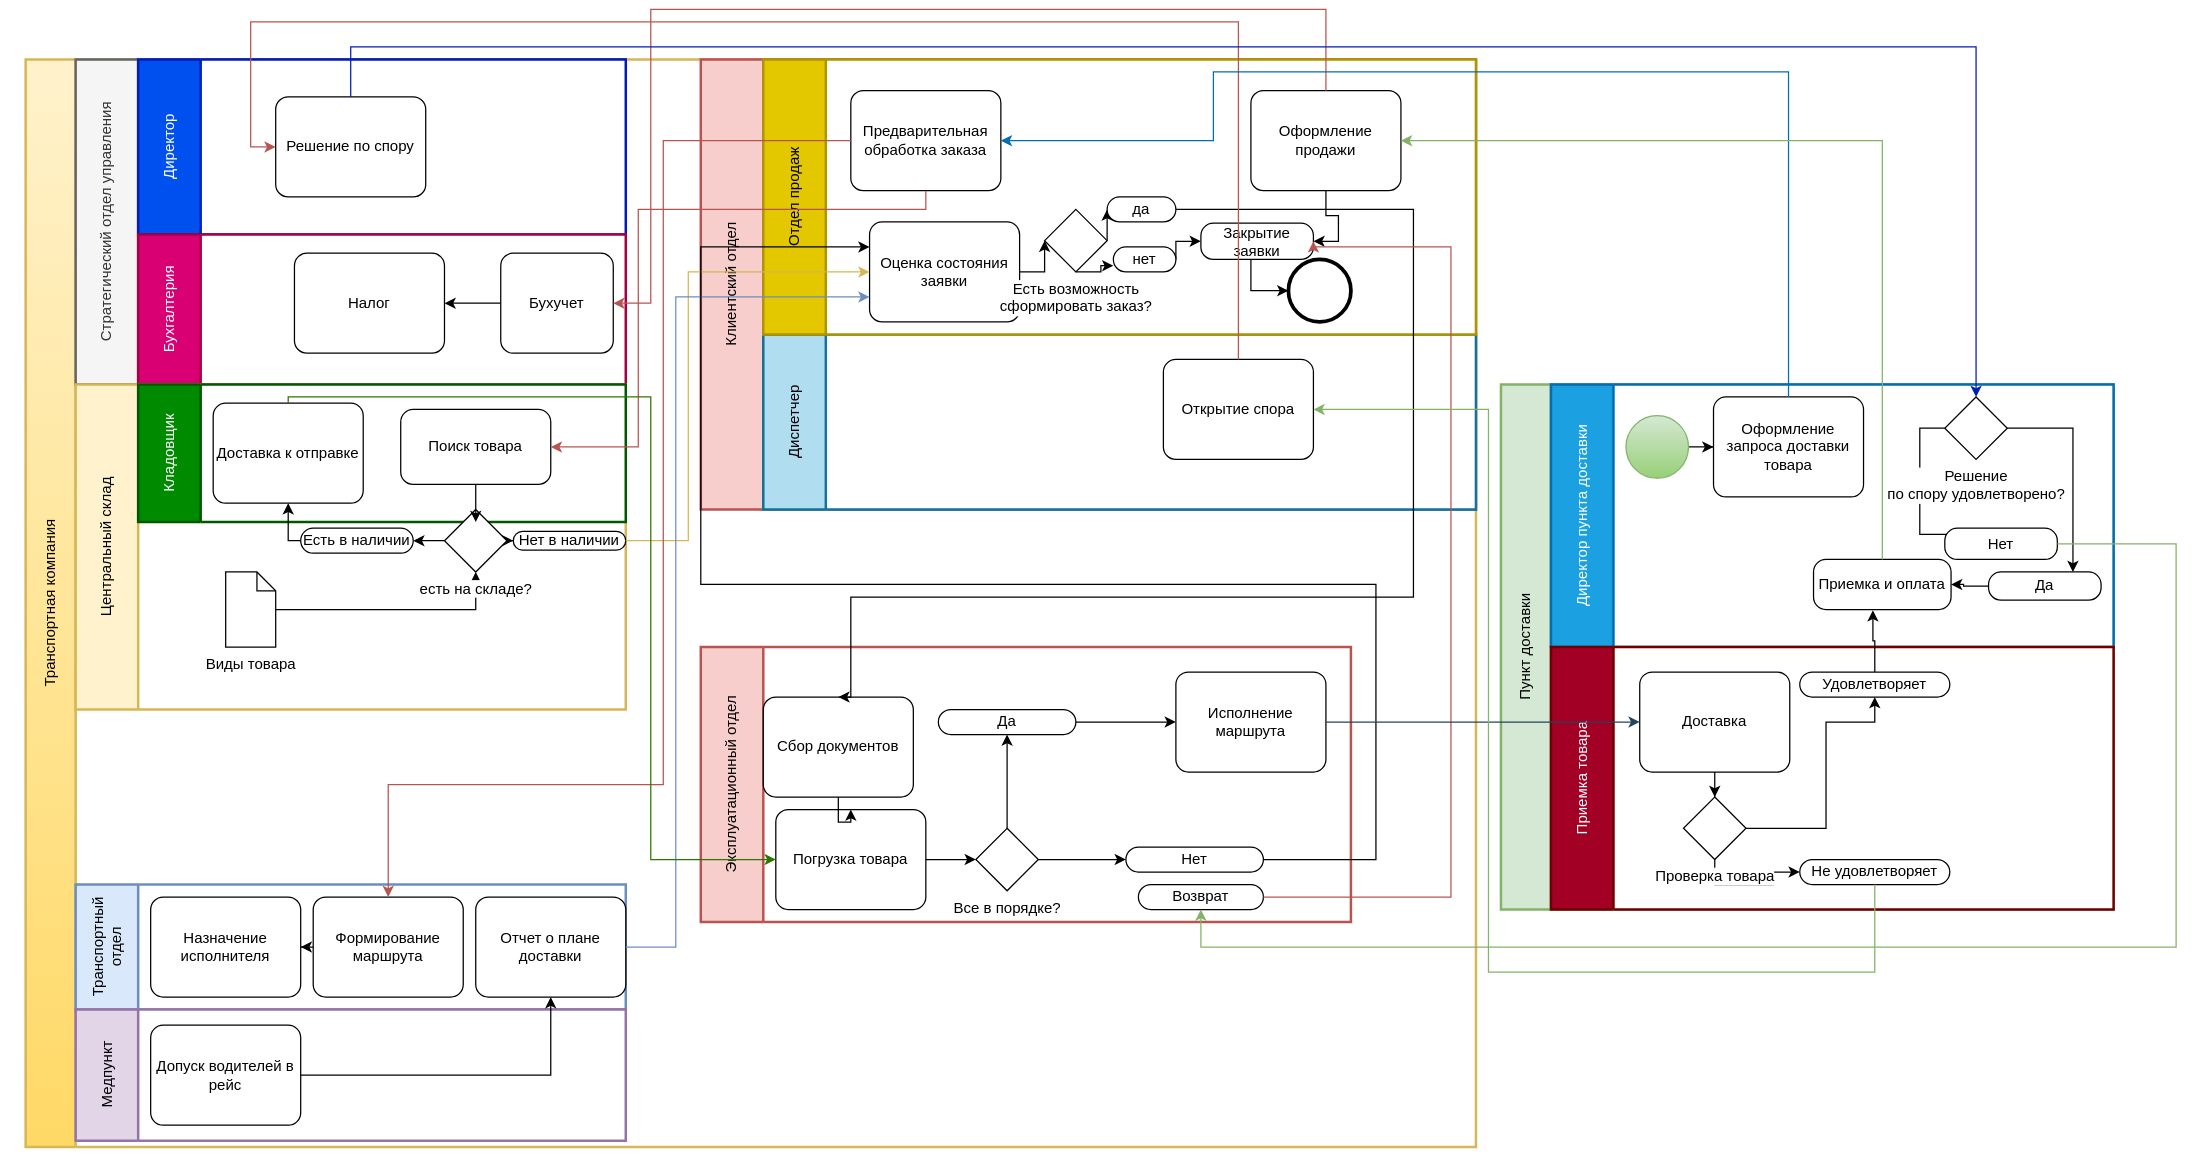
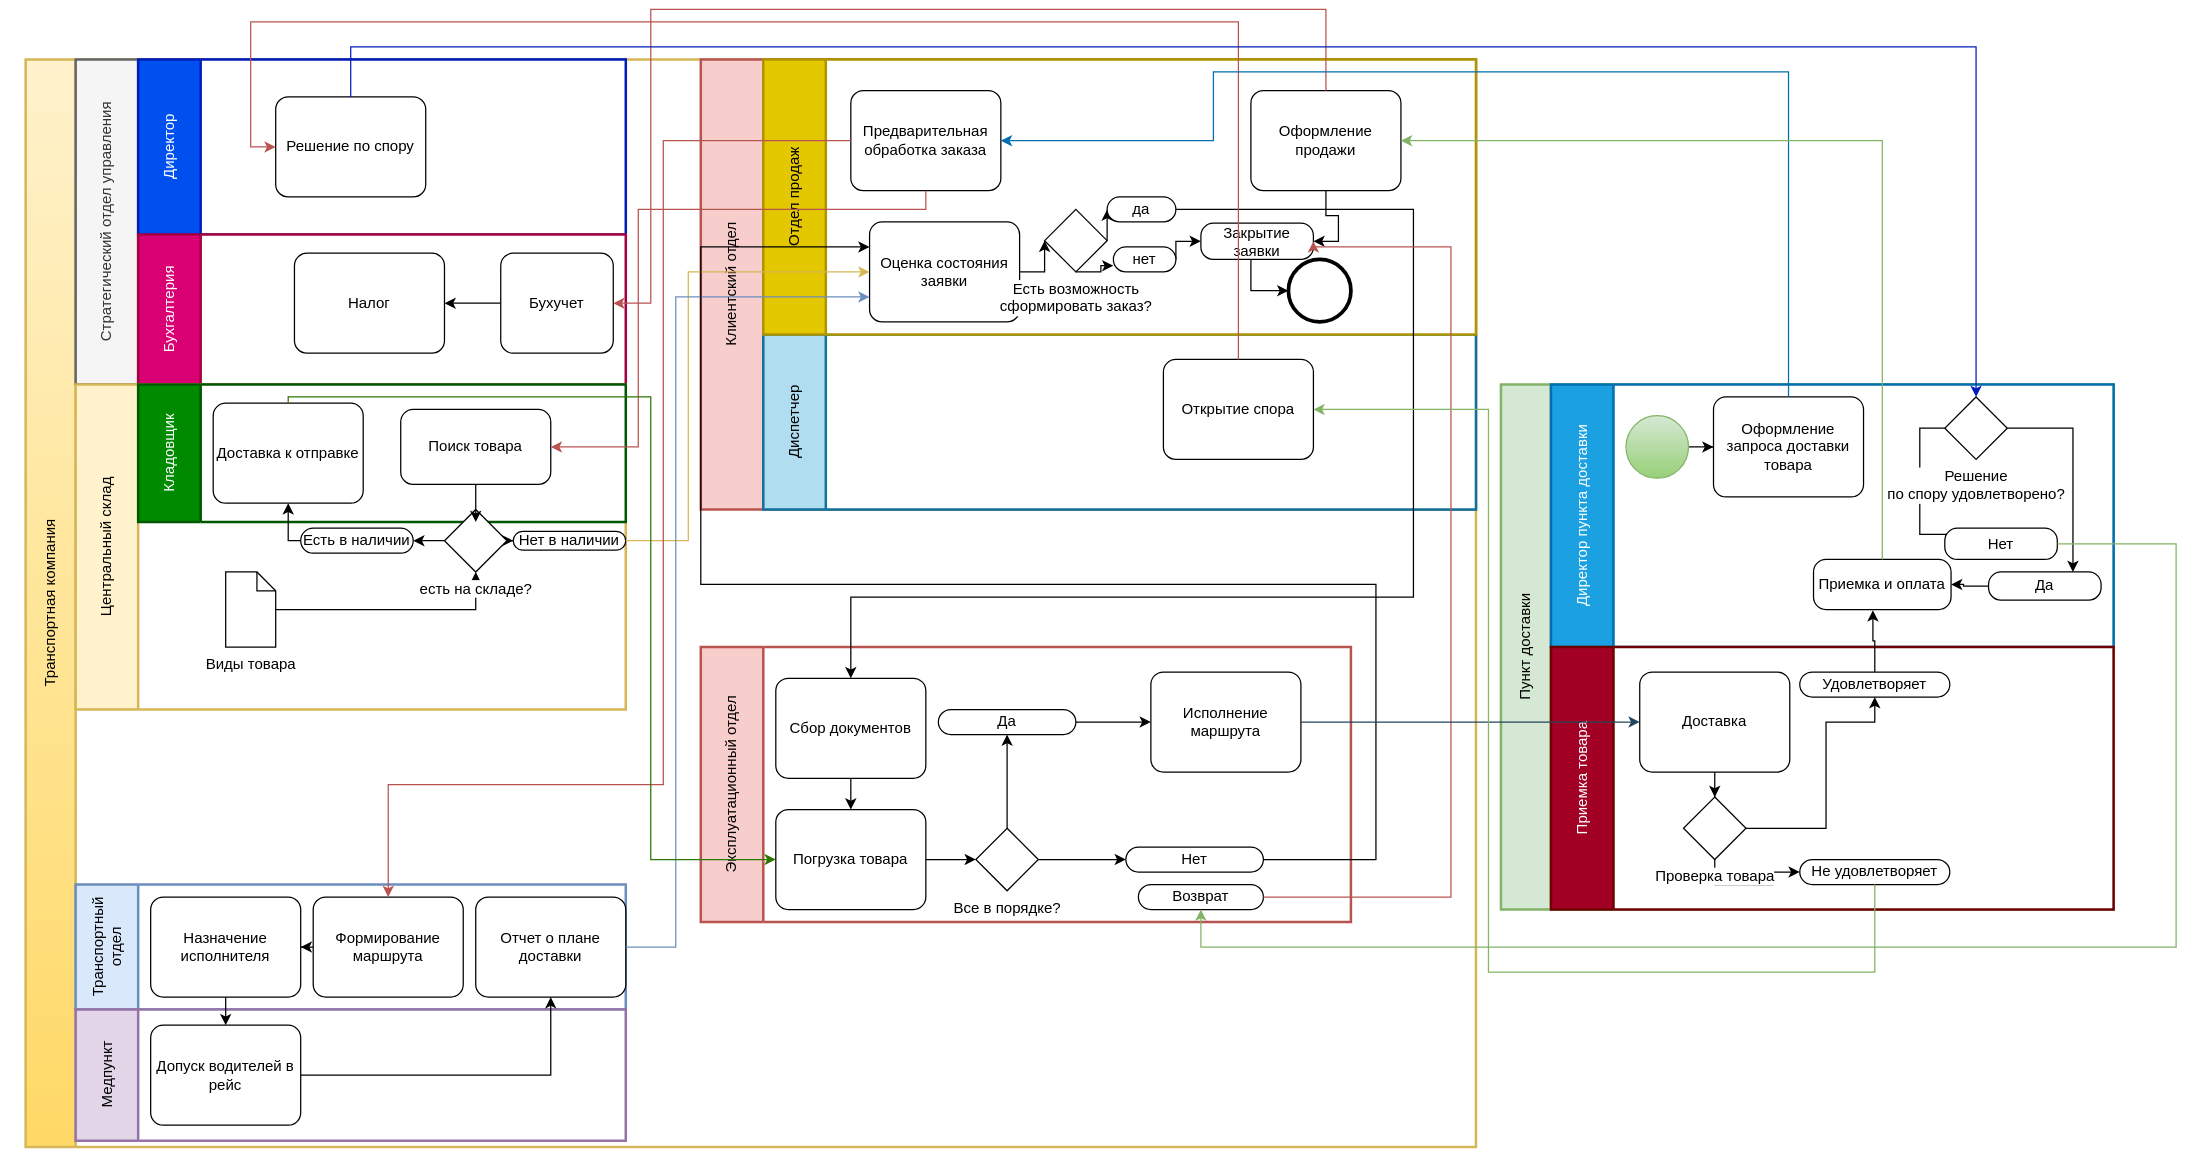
node "Исполнение маршрута": moved (1251, 722) -> (1226, 722)
node "Сбор документов": moved (838, 747) -> (851, 728)
edge "Назначение исполнителя" -> "Допуск водителей в рейс": added
